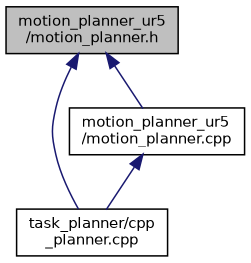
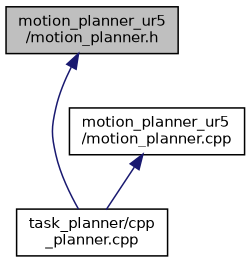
edge "motion_planner_ur5 /motion_planner.cpp" -> "motion_planner_ur5 /motion_planner.h": removed
